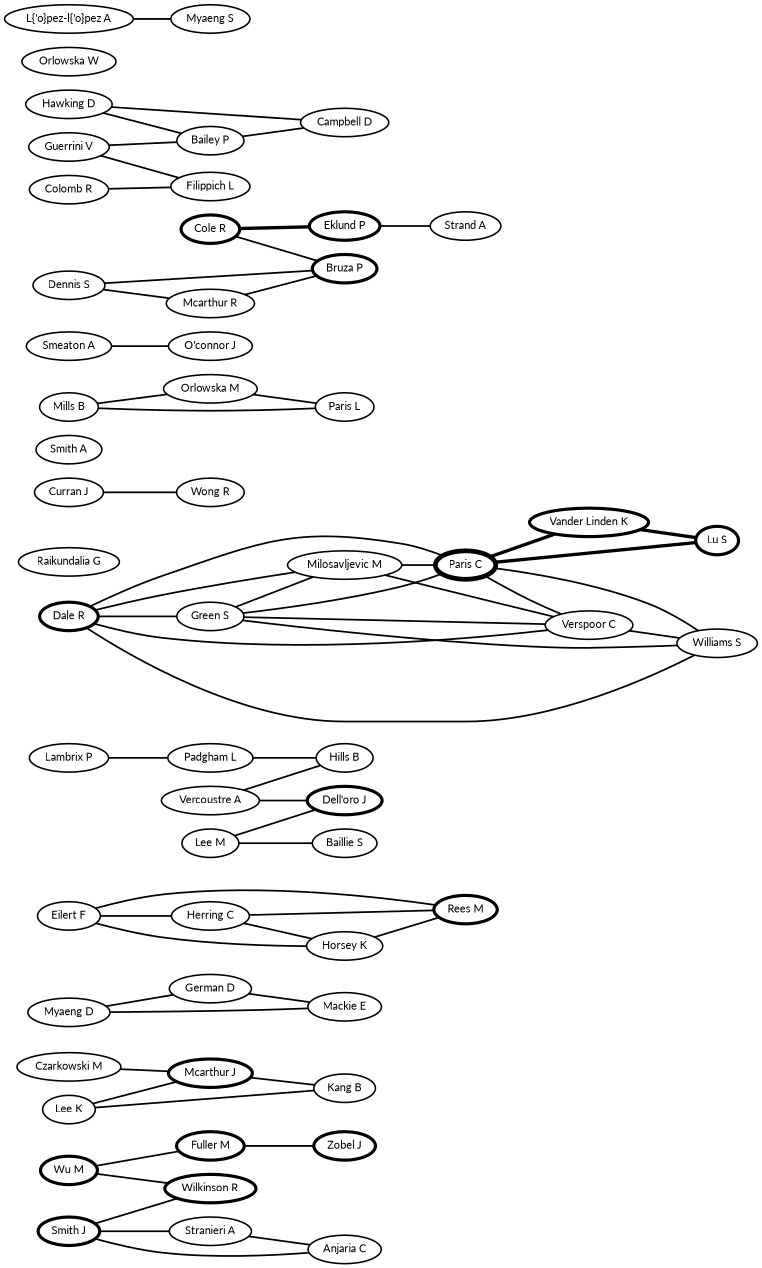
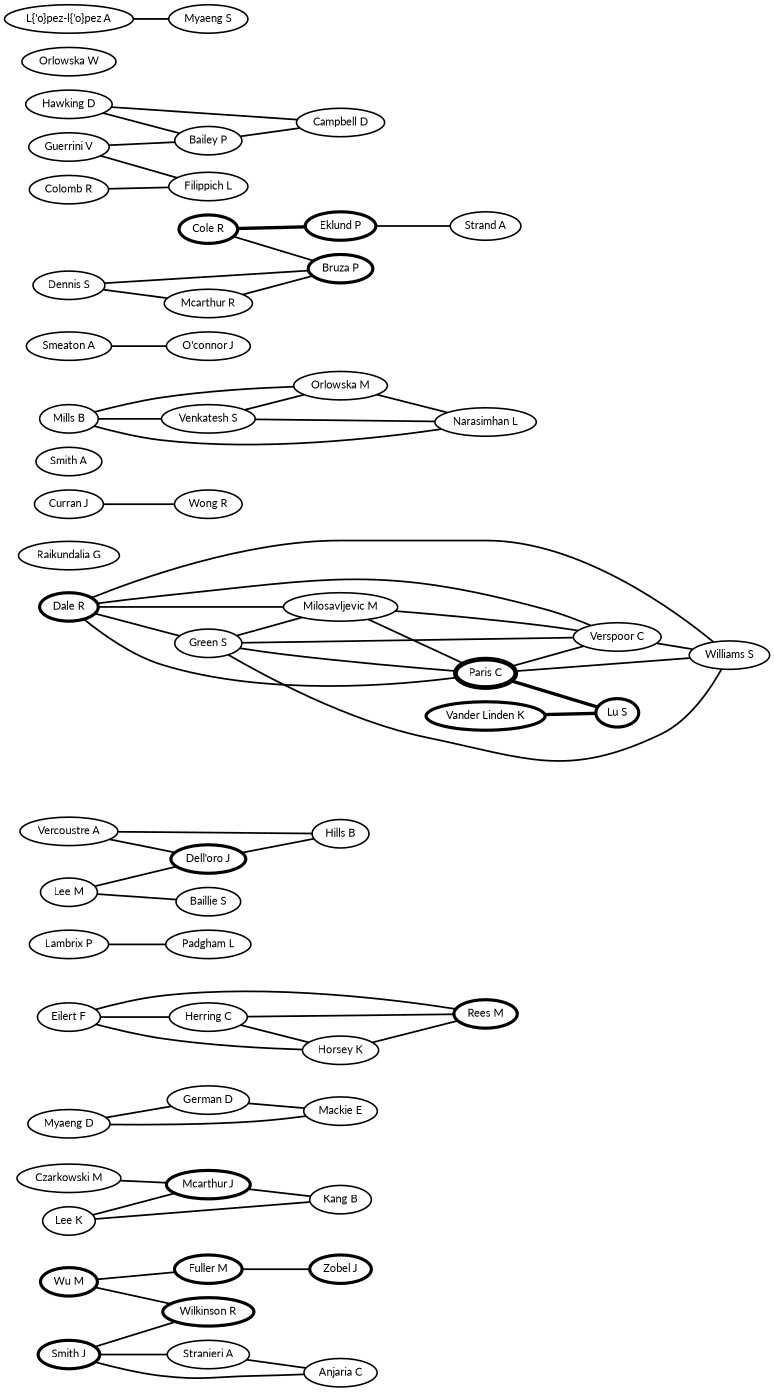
node "Paris L": label "Paris L" -> "Narasimhan L"
node "Venkatesh S": added
edge "Vander Linden K" -- "Paris C": removed
edge "Padgham L" -- "Hills B": now "Dell'oro J" -- "Hills B"
